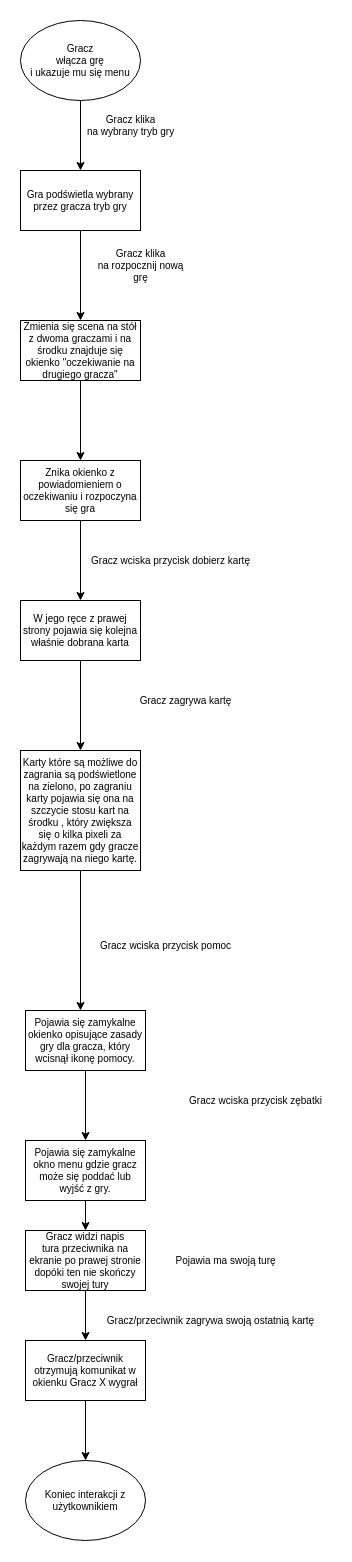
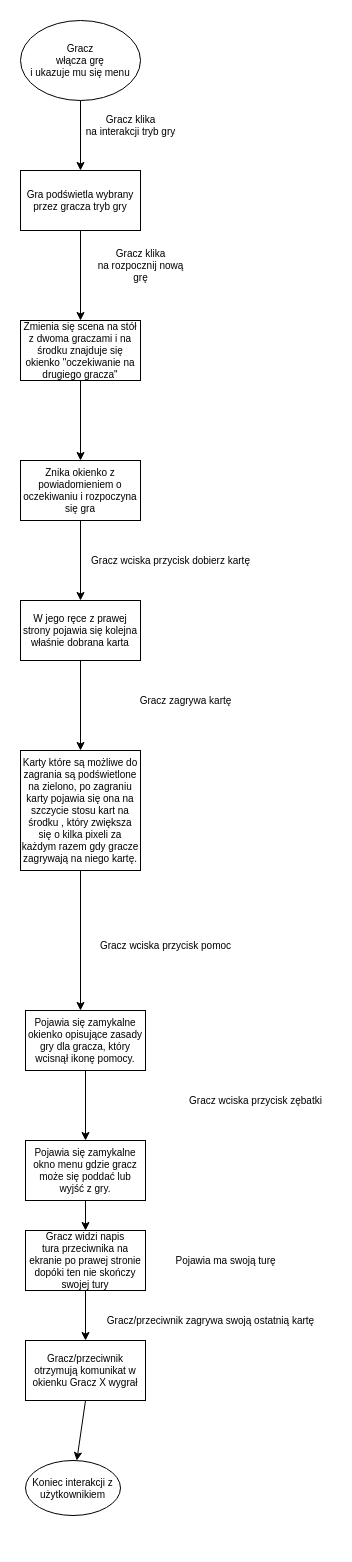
node "Gracz klika na wybrany tryb gry": label "Gracz klika na wybrany tryb gry" -> "Gracz klika na interakcji tryb gry"
node "Koniec interakcji z użytkownikiem": size 120x80 -> 95x55
